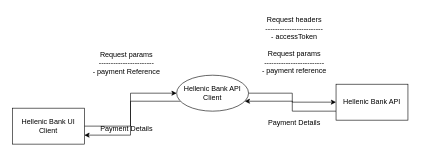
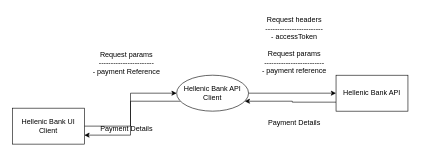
node "Hellenic Bank API": moved (372, 102) -> (372, 93)
